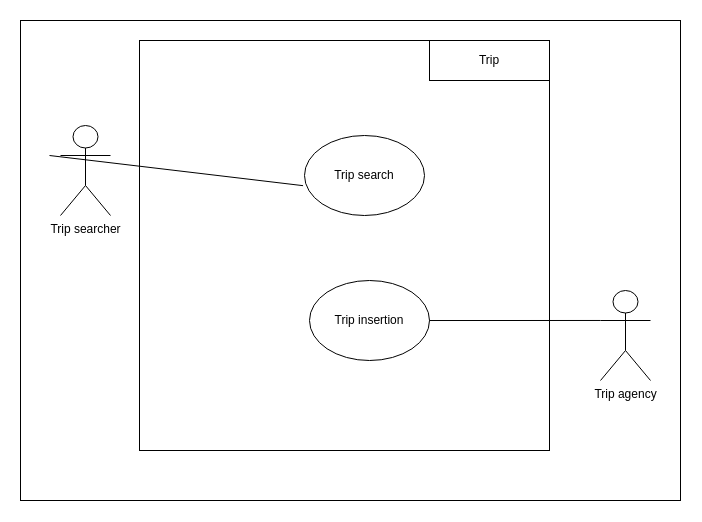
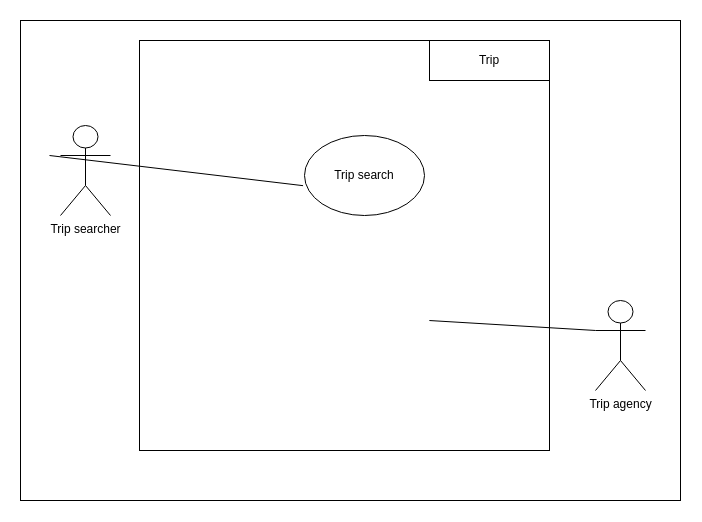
node "Trip insertion": removed
node "Trip agency": moved (626, 336) -> (621, 346)
